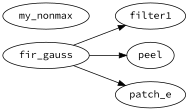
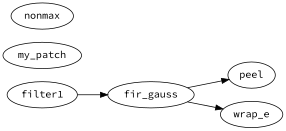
node "nonmax": added
node "my_nonmax": label "my_nonmax" -> "my_patch"
edge "fir_gauss" -> "filter1": reversed
node "patch_e": label "patch_e" -> "wrap_e"
